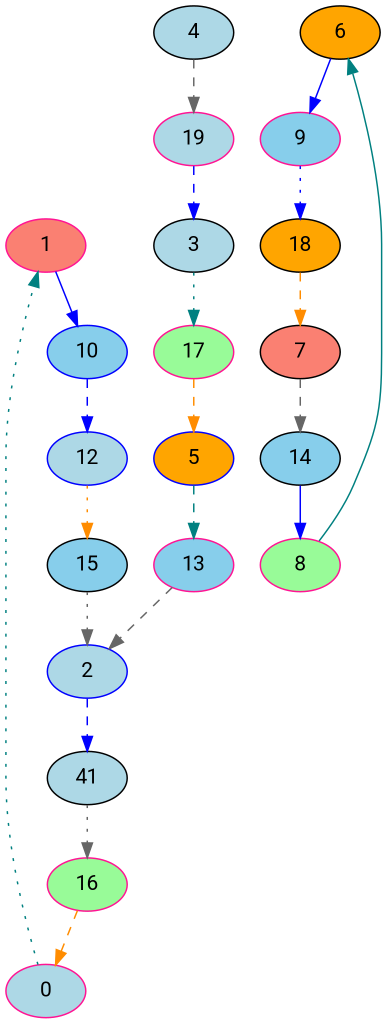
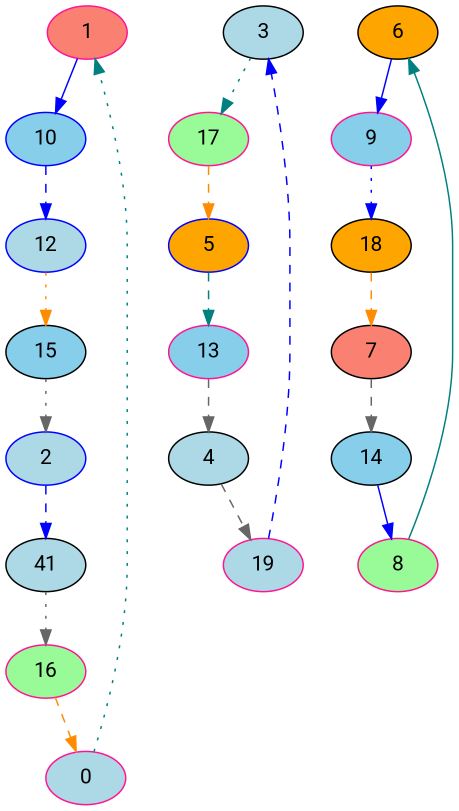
edge "13" -> "2": now "13" -> "4"
